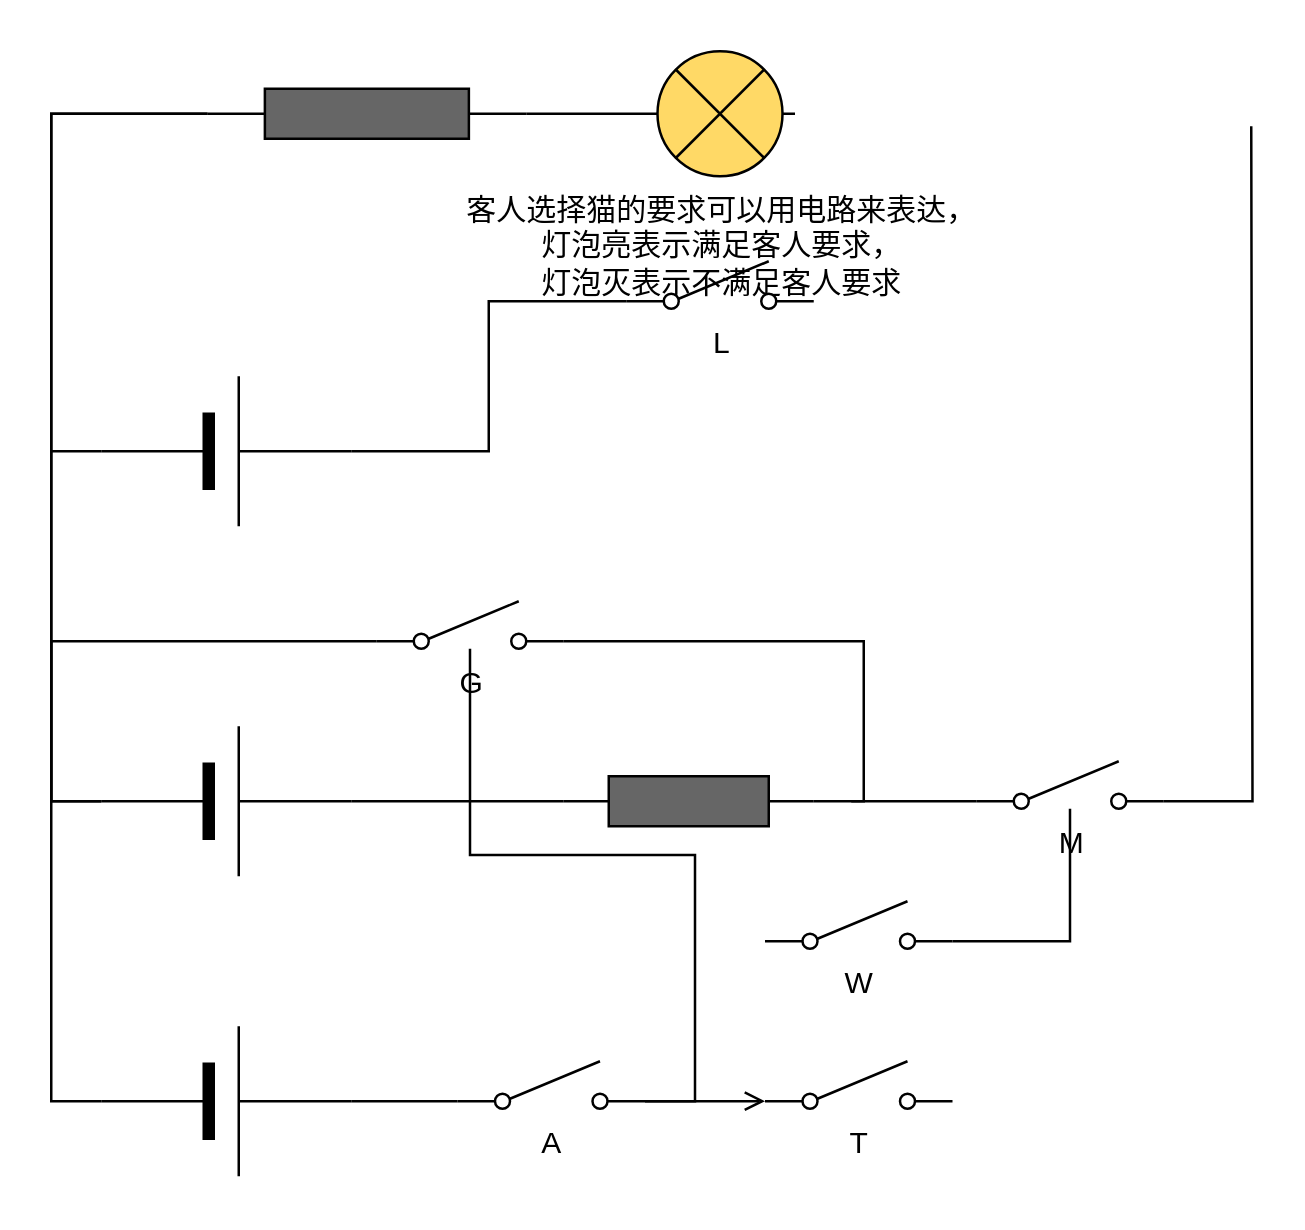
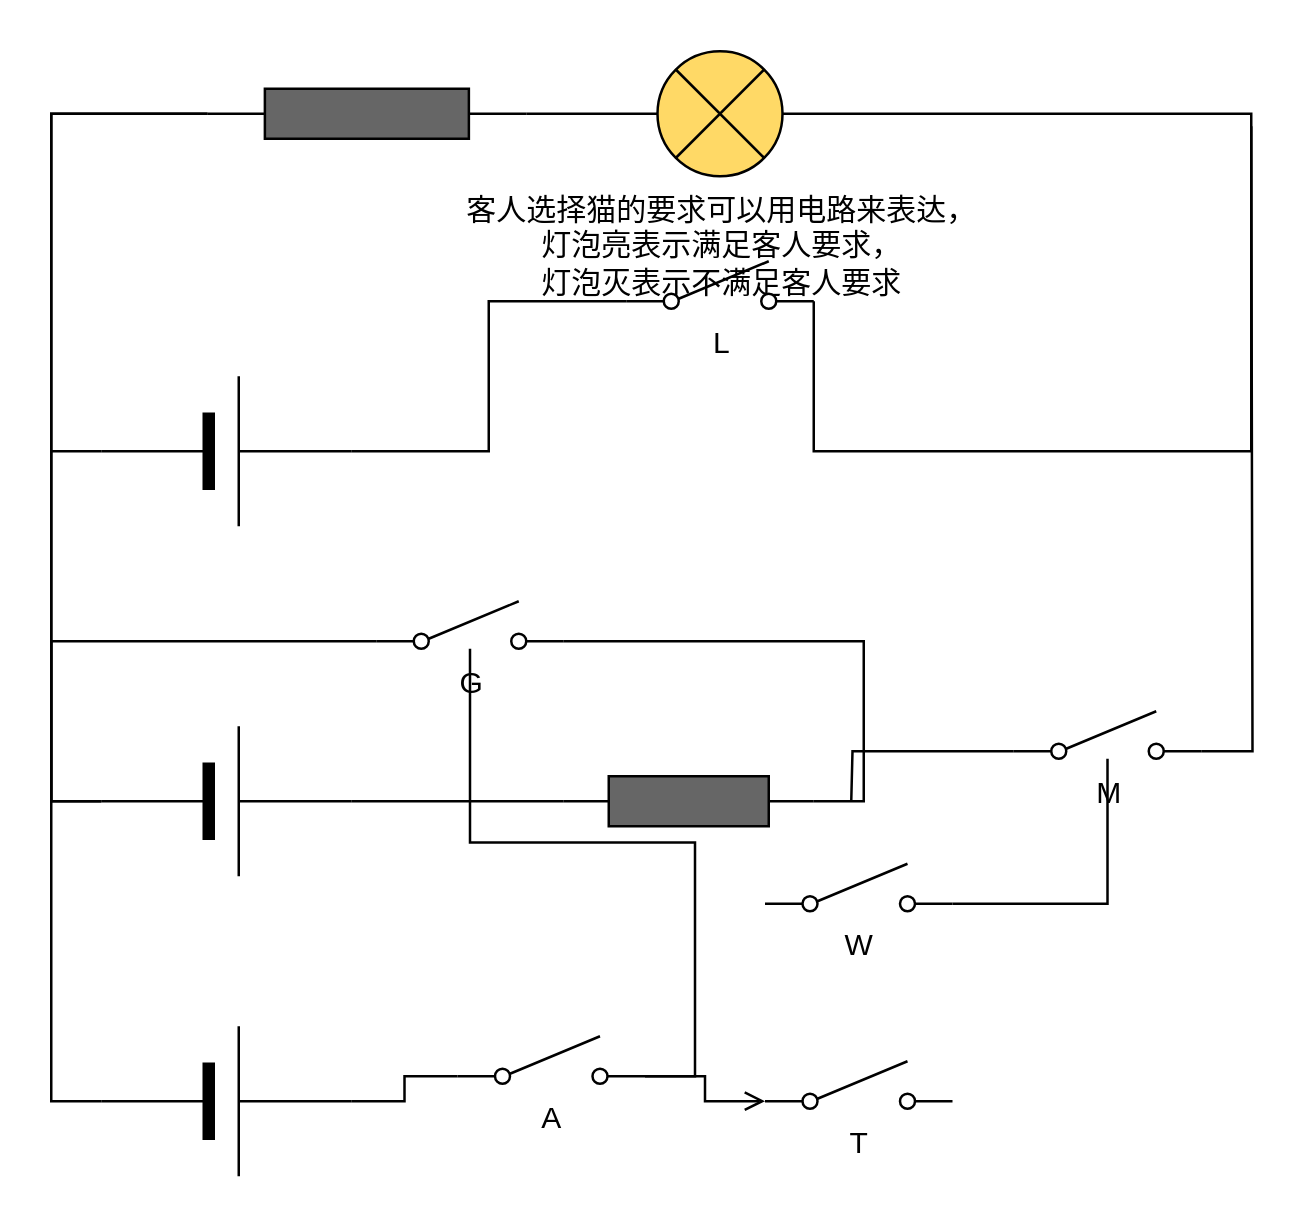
edge "客人选择猫的要求可以用电路来表达， 灯泡亮表示满足客人要求， 灯泡灭表示不满足客人要求" -- "L": added
node "M": moved (1070, 785) -> (1108, 735)
node "W": moved (859, 925) -> (859, 888)
node "A": moved (551, 1085) -> (551, 1060)
